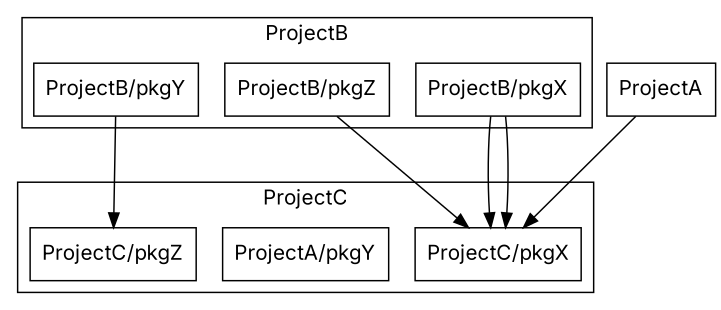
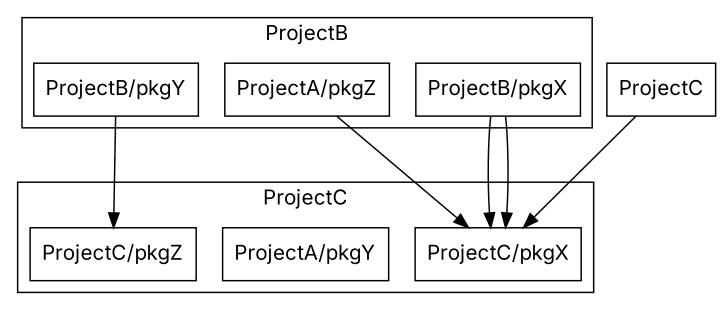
node "ProjectB/pkgZ": label "ProjectB/pkgZ" -> "ProjectA/pkgZ"
node "ProjectA": label "ProjectA" -> "ProjectC"
